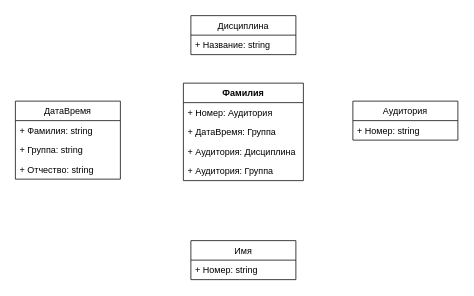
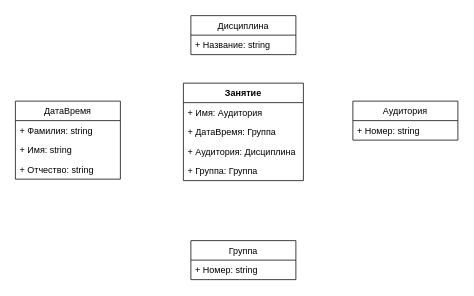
node "Фамилия": label "Фамилия" -> "Занятие"
node "+ Номер: Аудитория": label "+ Номер: Аудитория" -> "+ Имя: Аудитория"
node "+ Группа: string": label "+ Группа: string" -> "+ Имя: string"
node "+ Аудитория: Группа": label "+ Аудитория: Группа" -> "+ Группа: Группа"
node "Имя": label "Имя" -> "Группа"
